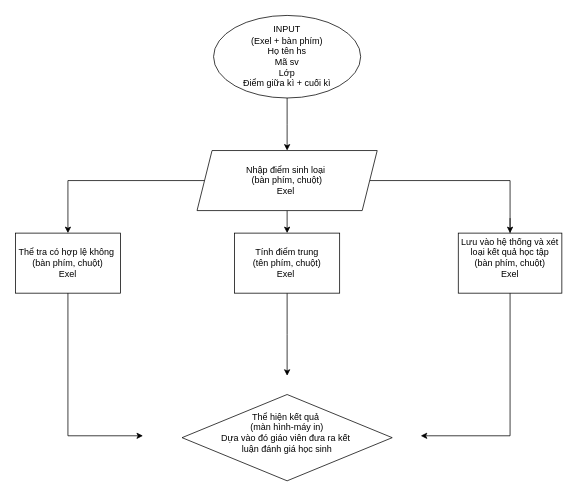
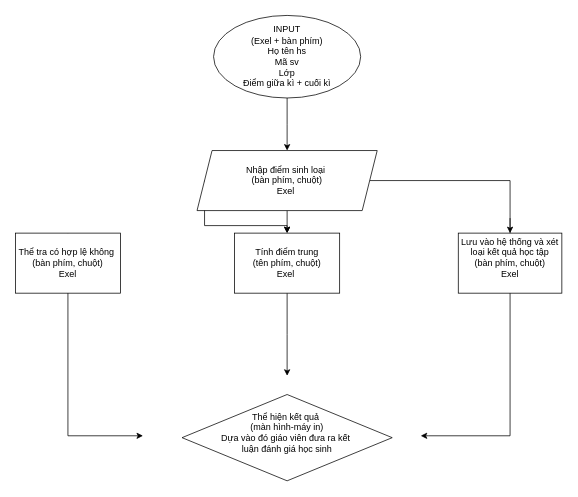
edge "Nhập điểm sinh loại (bàn phím, chuột) Exel" -> "Thể tra có hợp lệ không (bàn phím, chuột) Exel": now "Nhập điểm sinh loại (bàn phím, chuột) Exel" -> "Tính điểm trung (tên phím, chuột) Exel"
